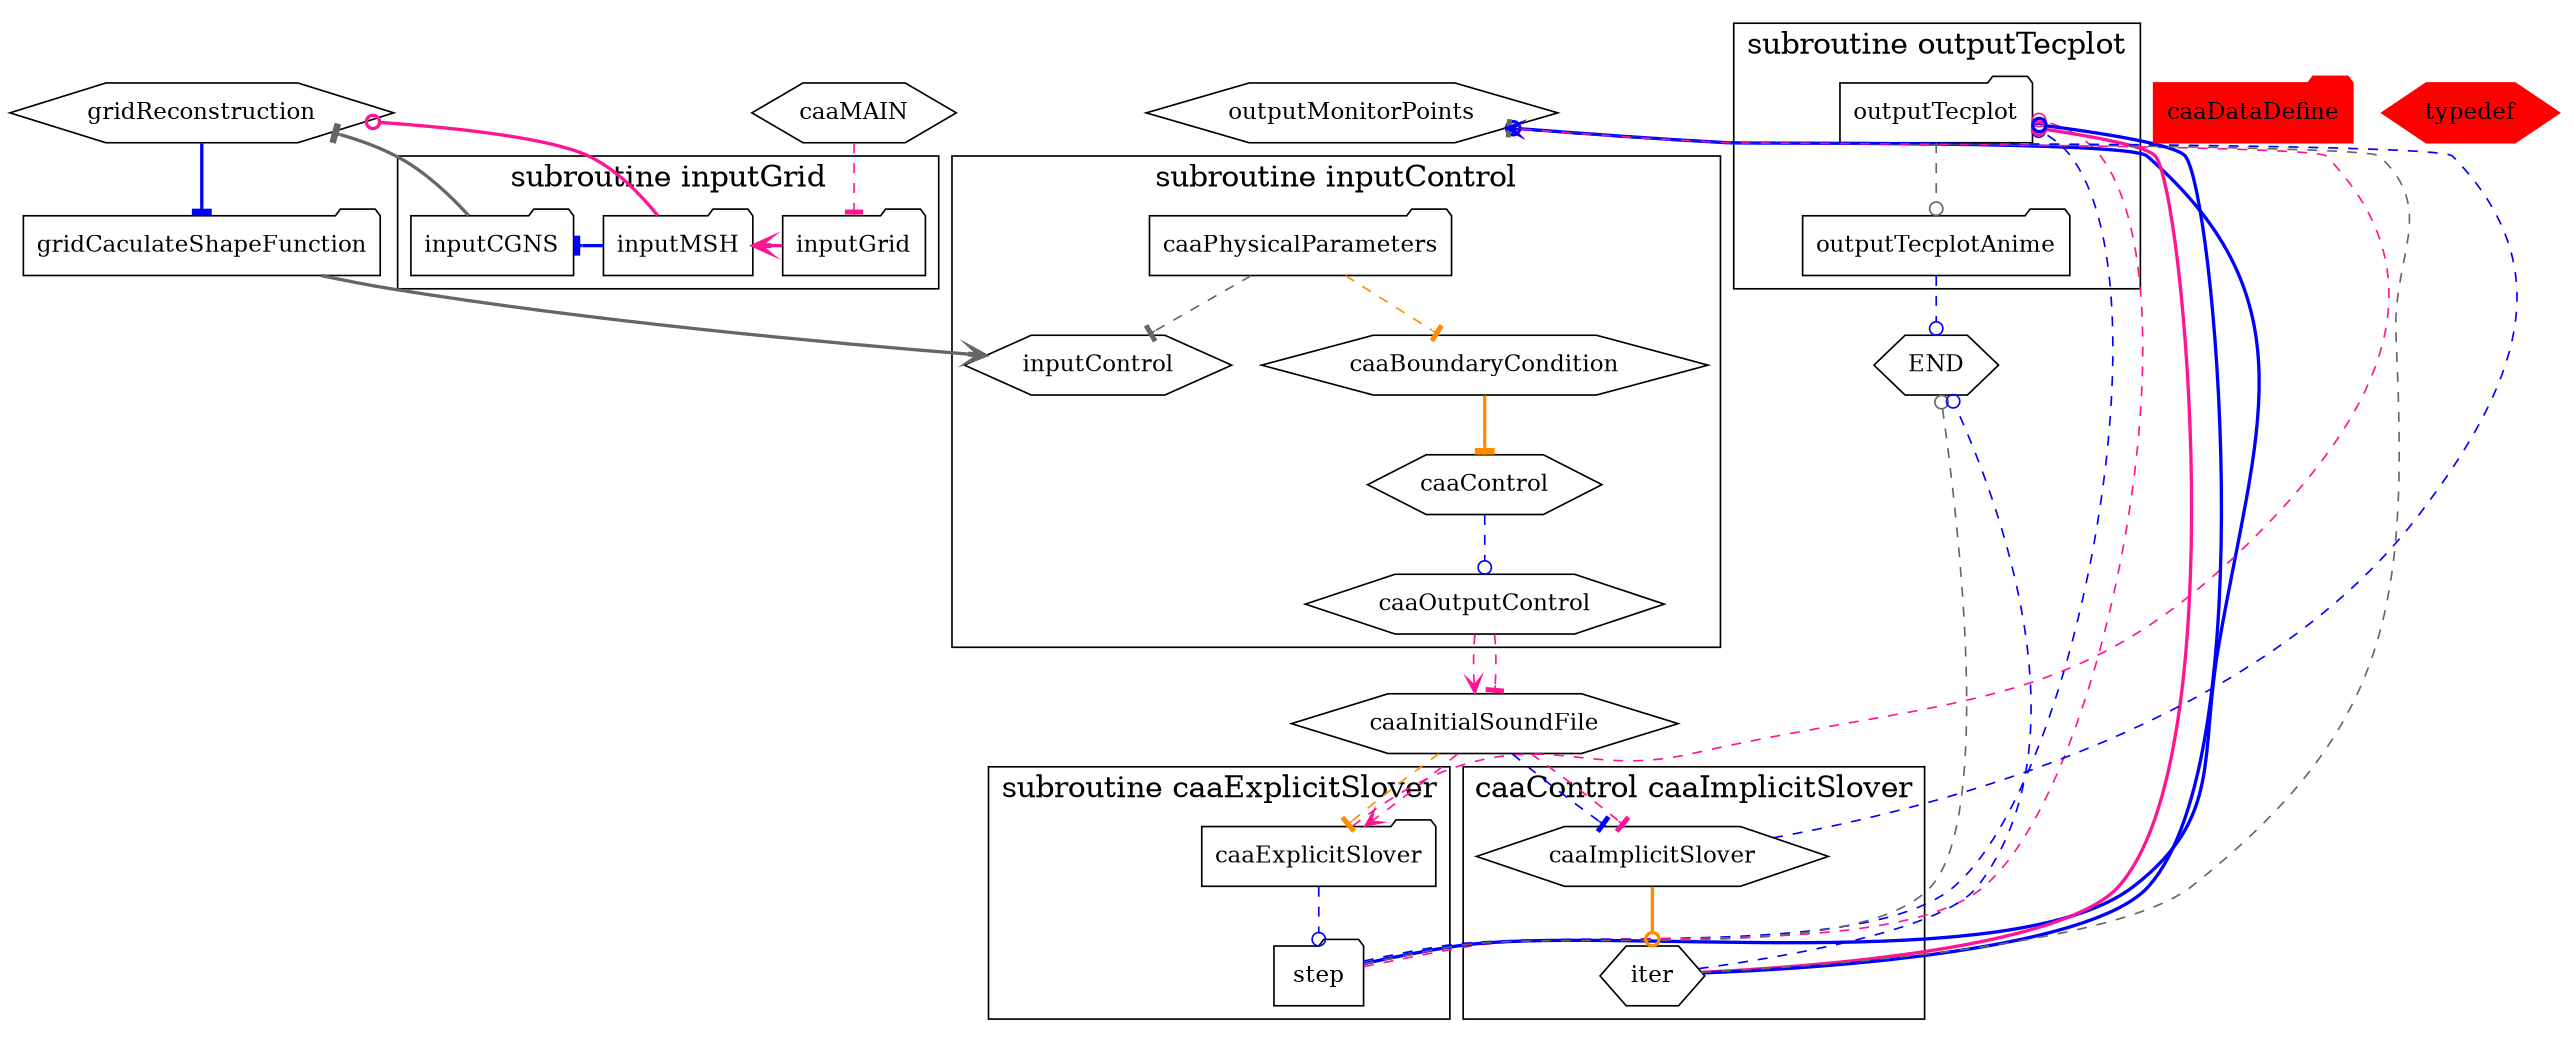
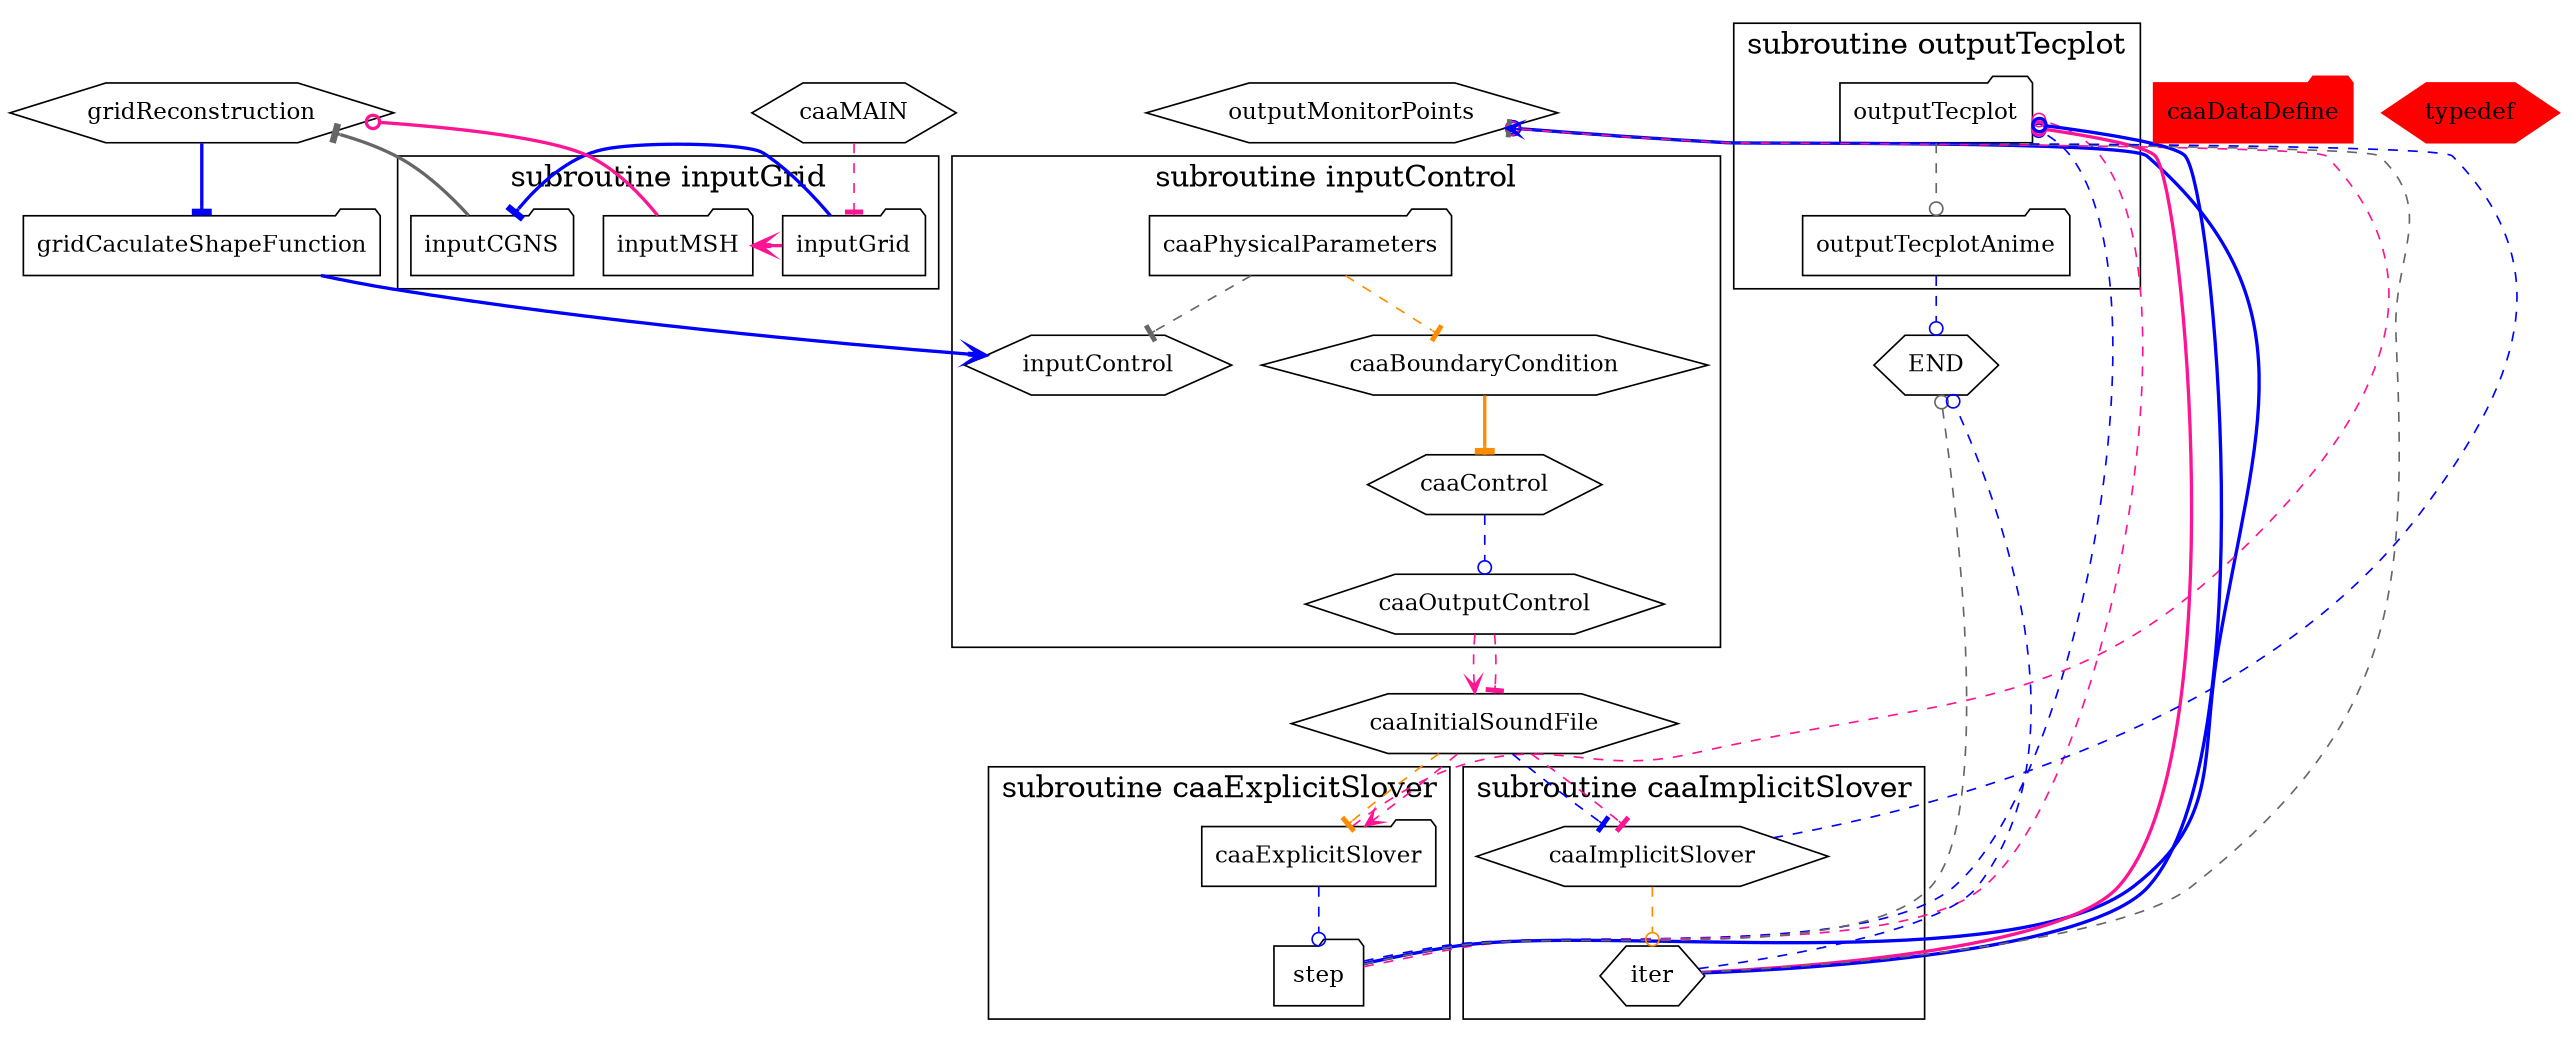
edge "inputMSH" -> "inputCGNS": now "inputGrid" -> "inputCGNS"
edge "gridCaculateShapeFunction" -> "inputControl": color gray40 -> blue
edge "caaExplicitSlover" -> "outputMonitorPoints": arrowhead vee -> odot
cluster "caaControl caaImplicitSlover": label "caaControl caaImplicitSlover" -> "subroutine caaImplicitSlover"
edge "caaImplicitSlover" -> "iter": style bold -> dashed
